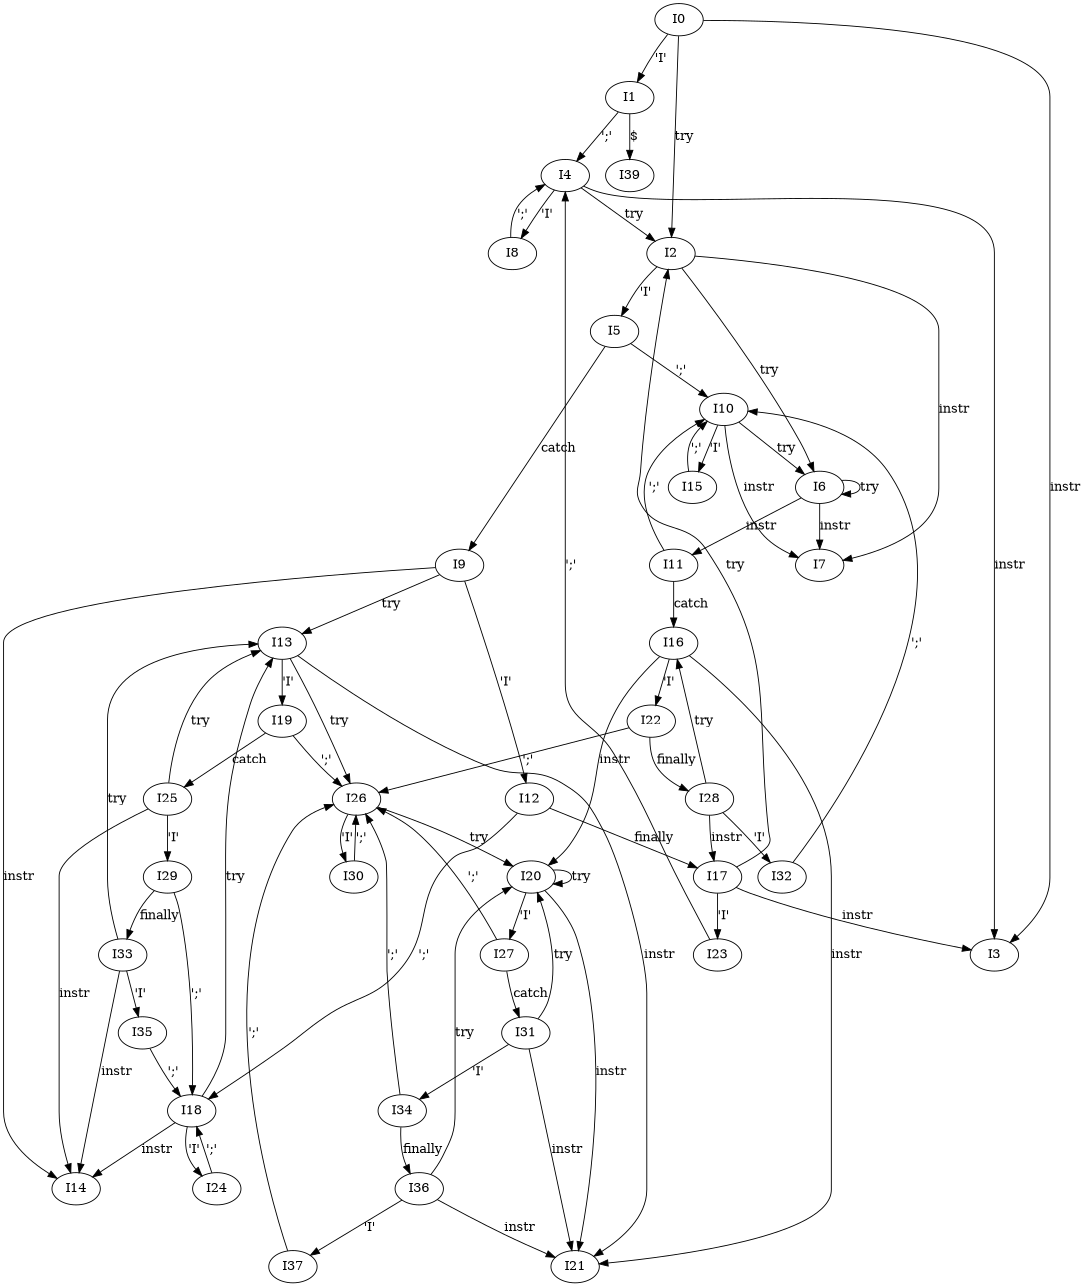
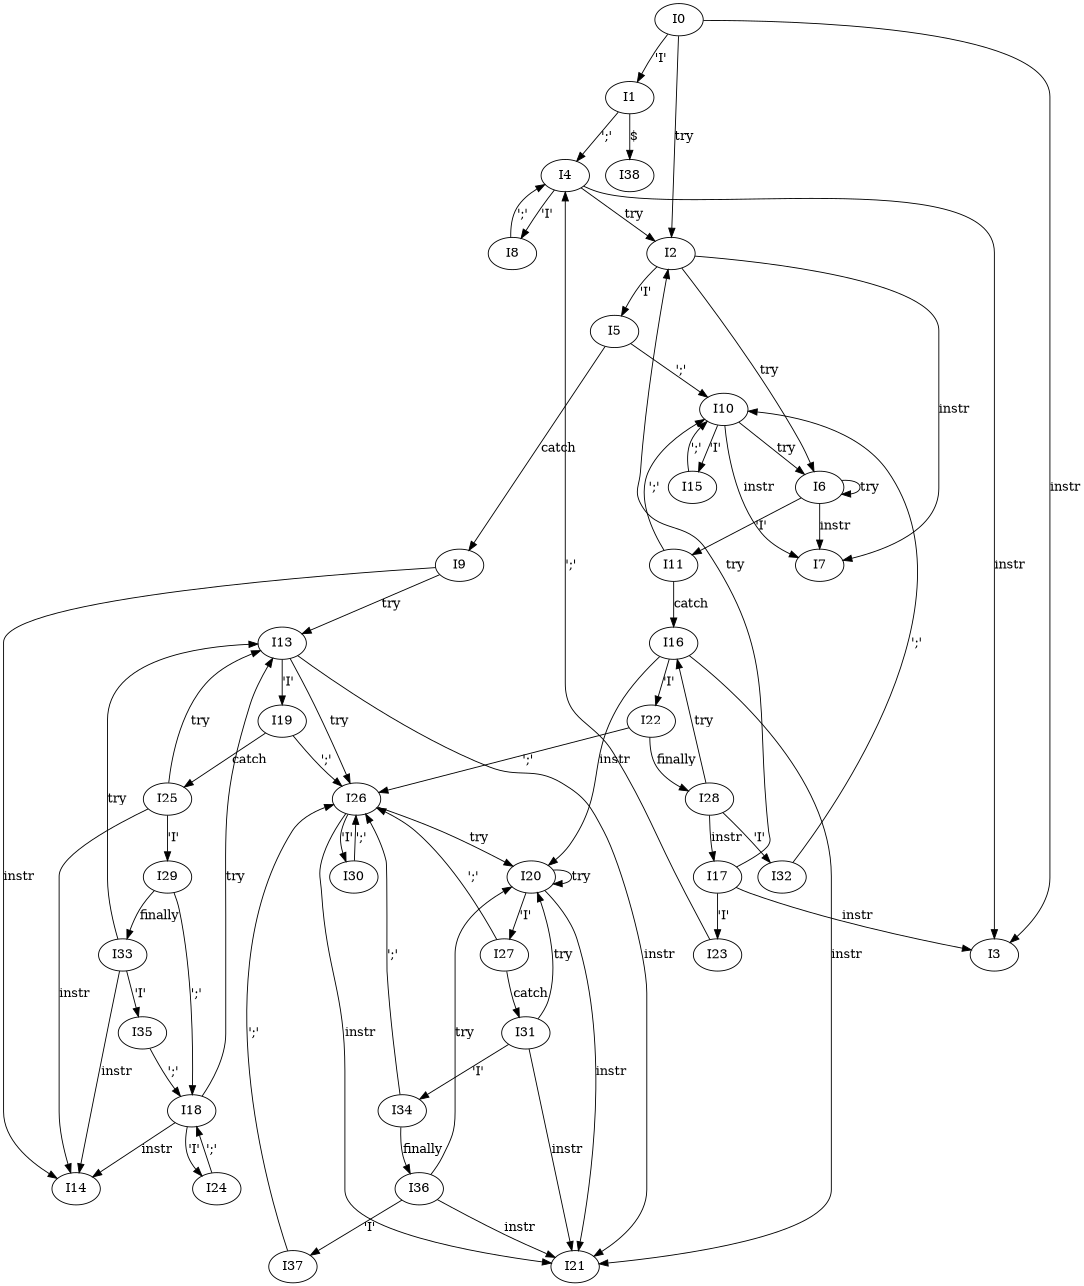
node "I39": label "I39" -> "I38"
edge "I6" -> "I11": label "instr" -> "'I'"
node "I12": removed
edge "I26" -> "I21": added, label "instr"
